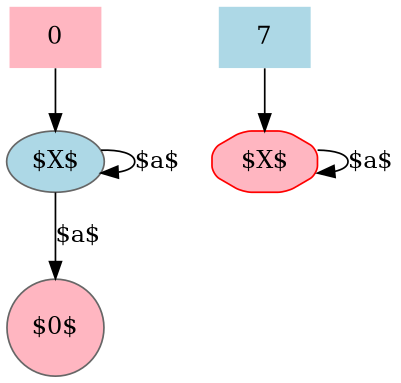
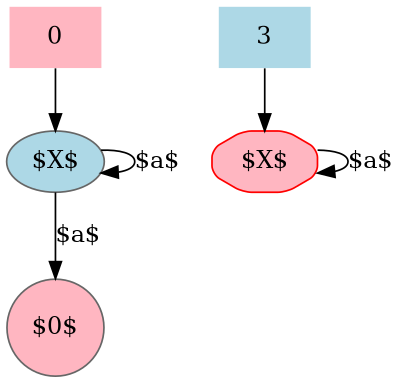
node "7": label "7" -> "3"
